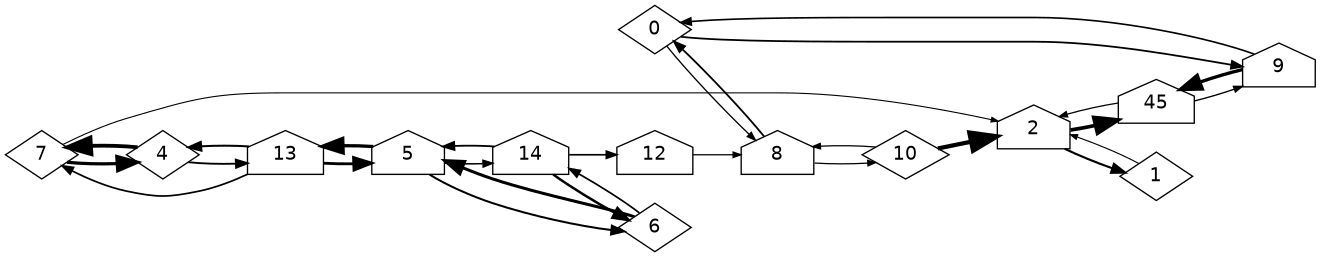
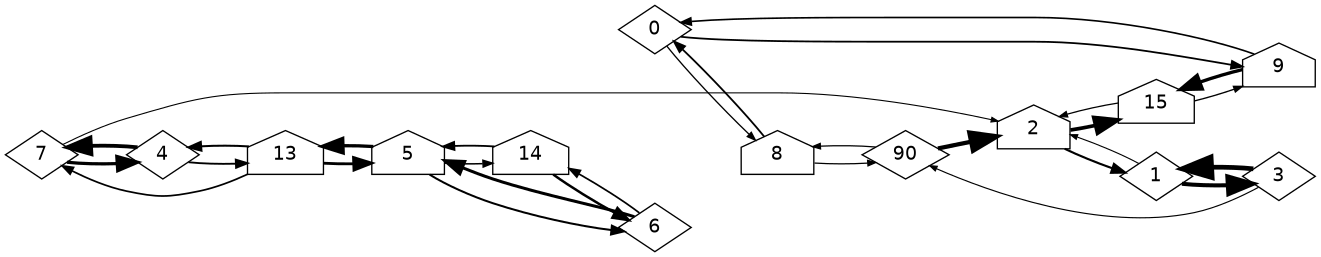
node "45": label "45" -> "15"
node "12": removed
node "10": label "10" -> "90"
node "3": added
